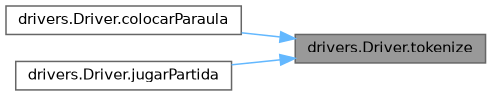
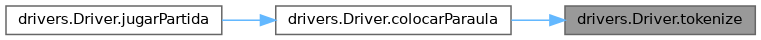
edge "drivers.Driver.jugarPartida" -> "drivers.Driver.tokenize": now "drivers.Driver.jugarPartida" -> "drivers.Driver.colocarParaula"
